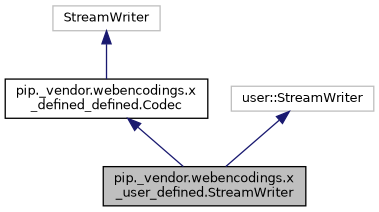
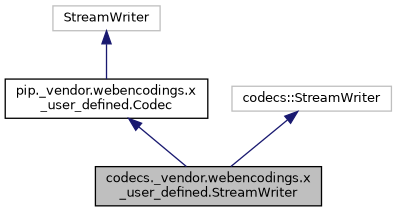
node "pip._vendor.webencodings.x _defined_defined.Codec": label "pip._vendor.webencodings.x _defined_defined.Codec" -> "pip._vendor.webencodings.x _user_defined.Codec"
node "user::StreamWriter": label "user::StreamWriter" -> "codecs::StreamWriter"
node "pip._vendor.webencodings.x _user_defined.StreamWriter": label "pip._vendor.webencodings.x _user_defined.StreamWriter" -> "codecs._vendor.webencodings.x _user_defined.StreamWriter"
